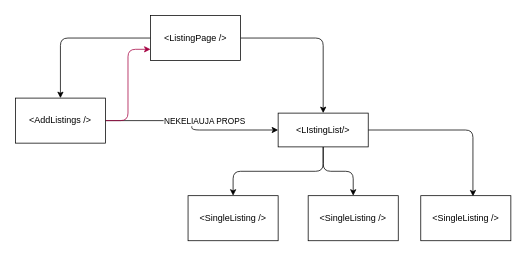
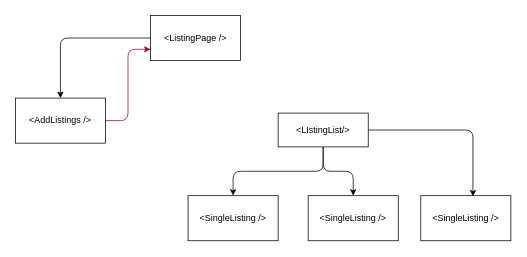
edge "<ListingPage />" -> "<LIstingList/>": removed
edge "<AddListings />" -> "<LIstingList/>": removed, label "NEKELIAUJA PROPS"
